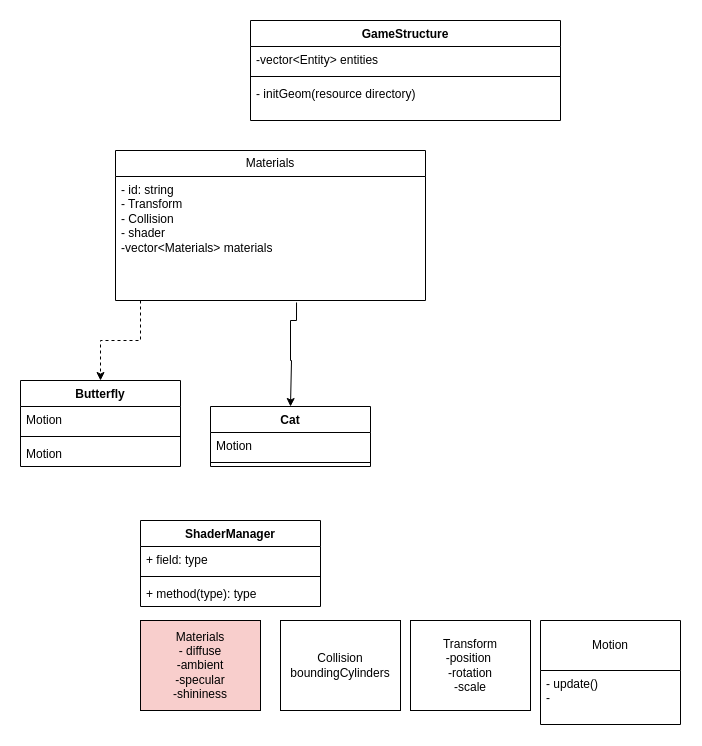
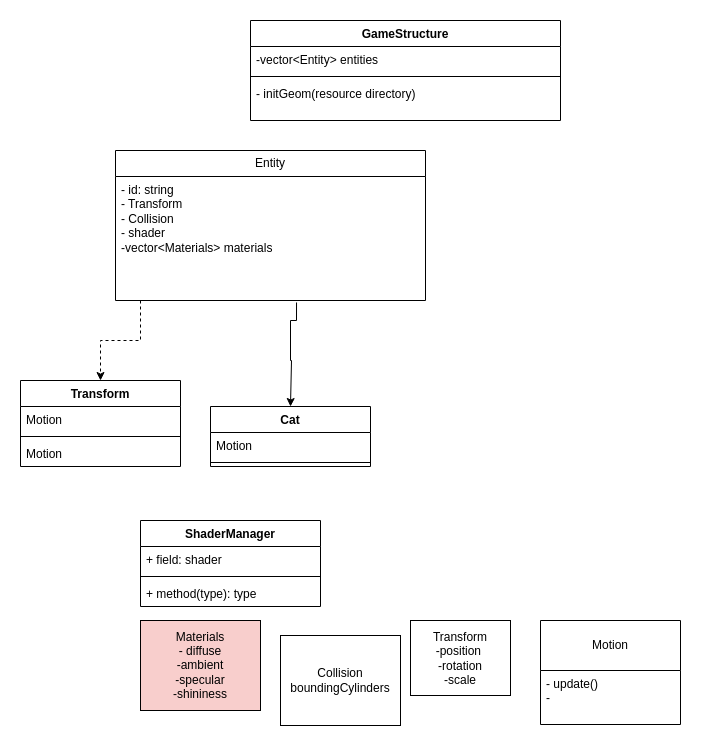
node "Materials": label "Materials" -> "Entity"
node "Butterfly": label "Butterfly" -> "Transform"
node "+ field: type": label "+ field: type" -> "+ field: shader"
node "Collision boundingCylinders": moved (341, 666) -> (341, 681)
node "Transform -position -rotation -scale": size 120x90 -> 100x75
